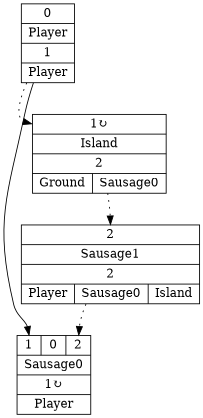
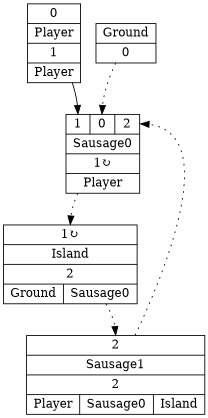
node "Ground": added
edge "0" -> "1↻": now "1" -> "1↻"
